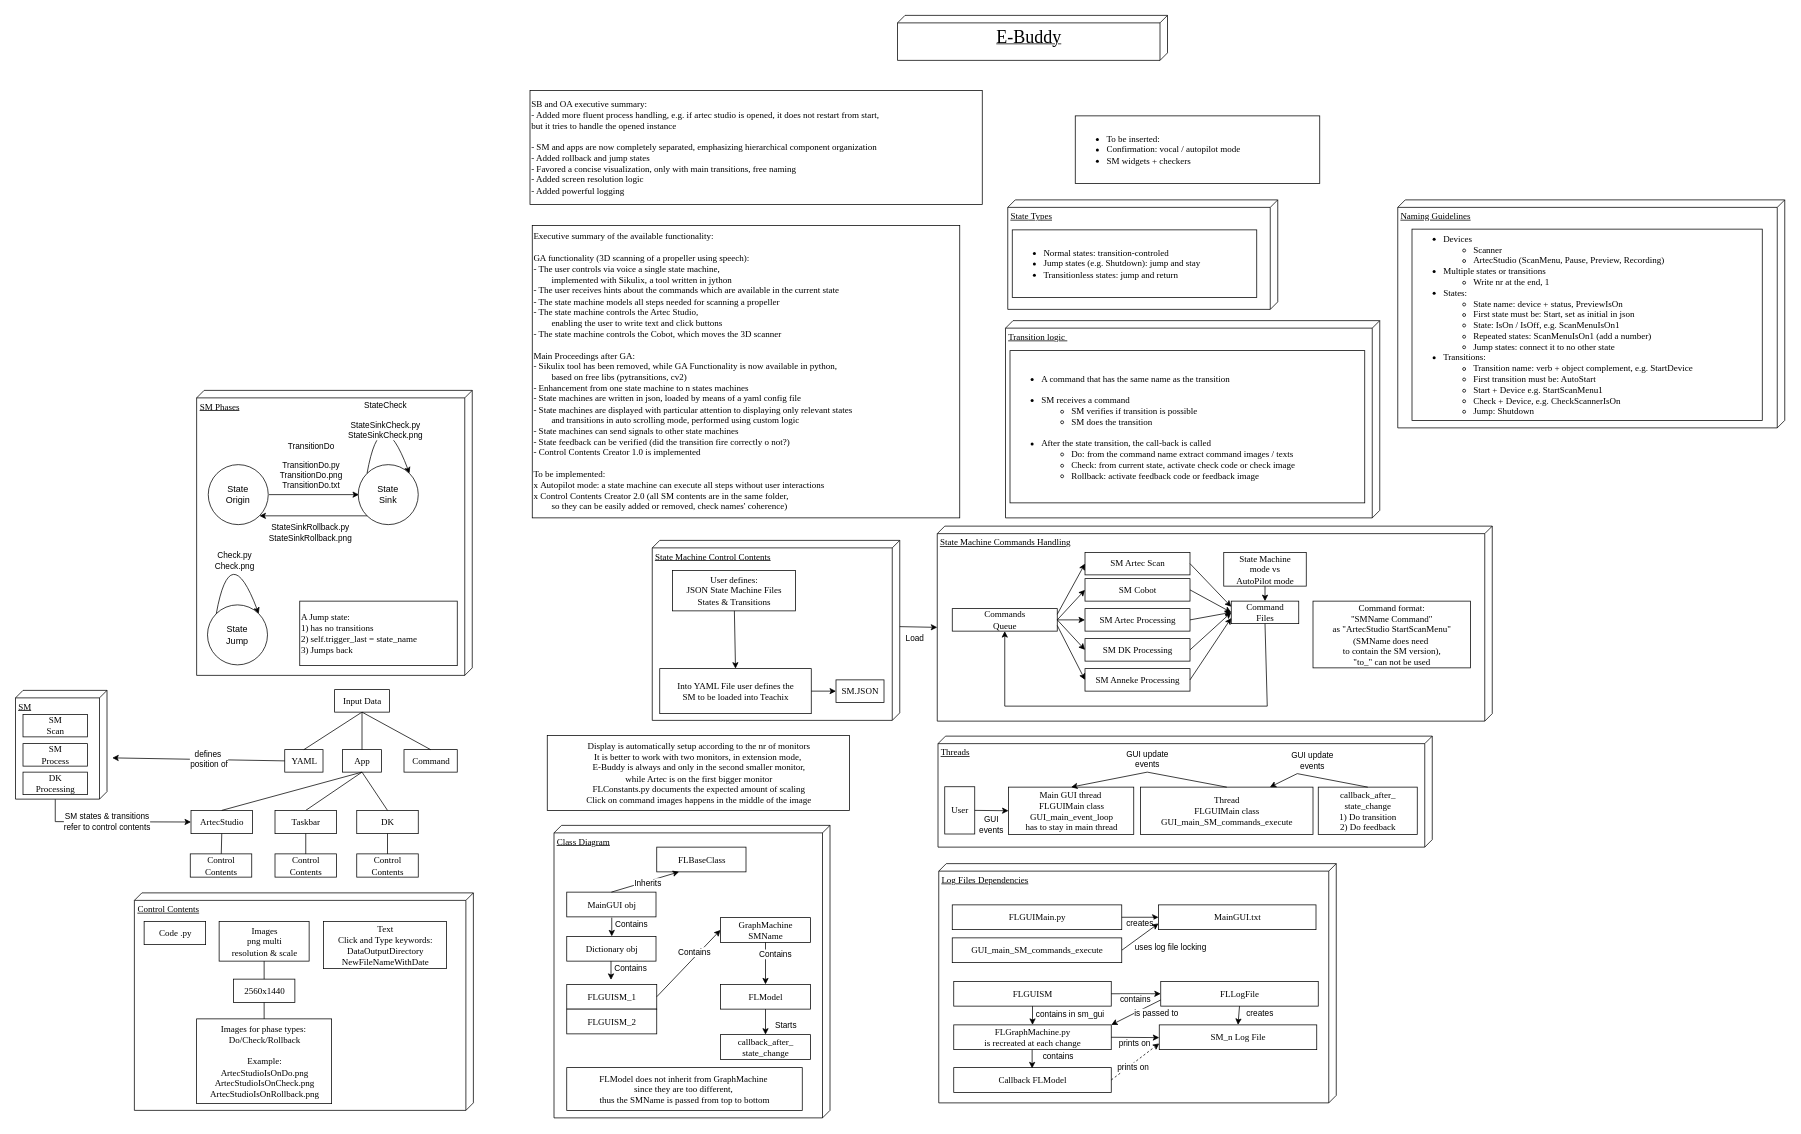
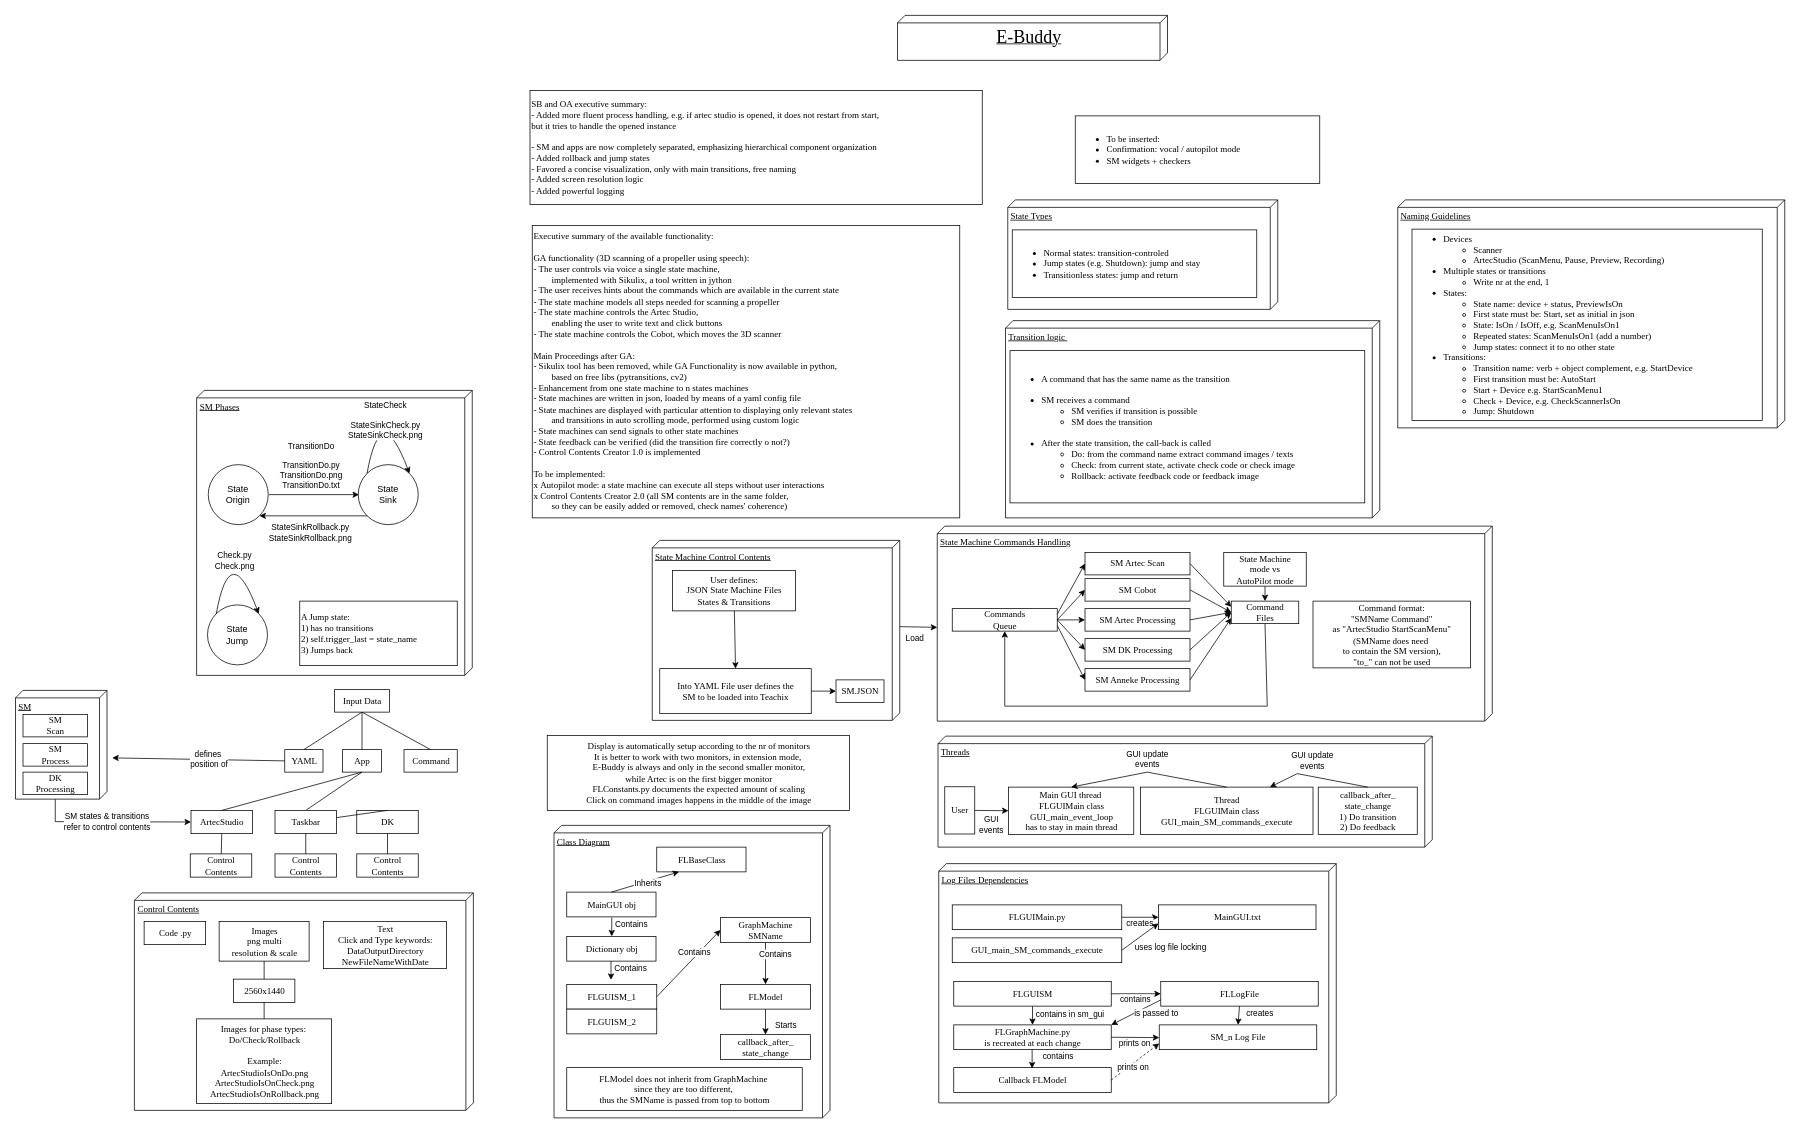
edge "App" -- "DK": now "Taskbar" -- "DK"
